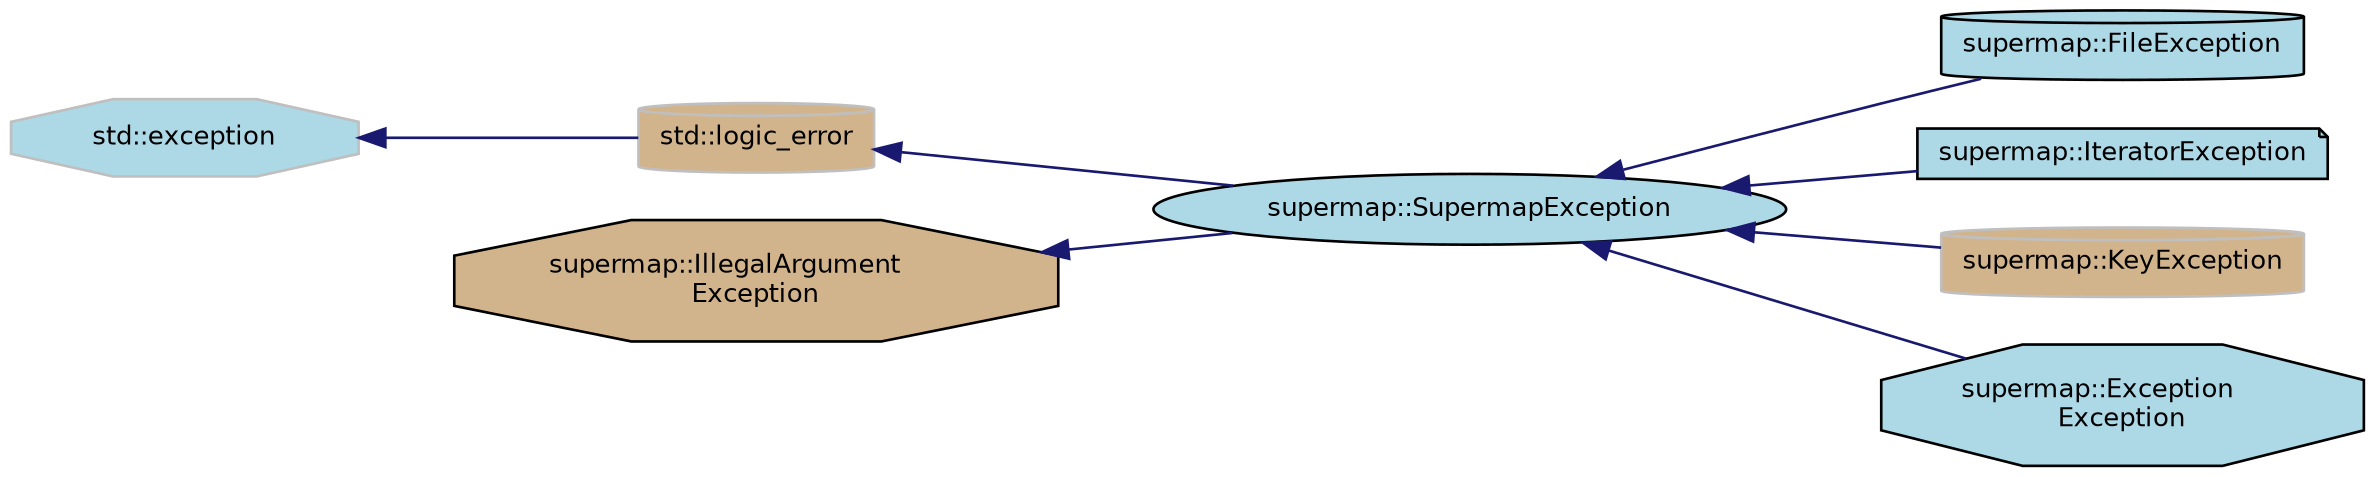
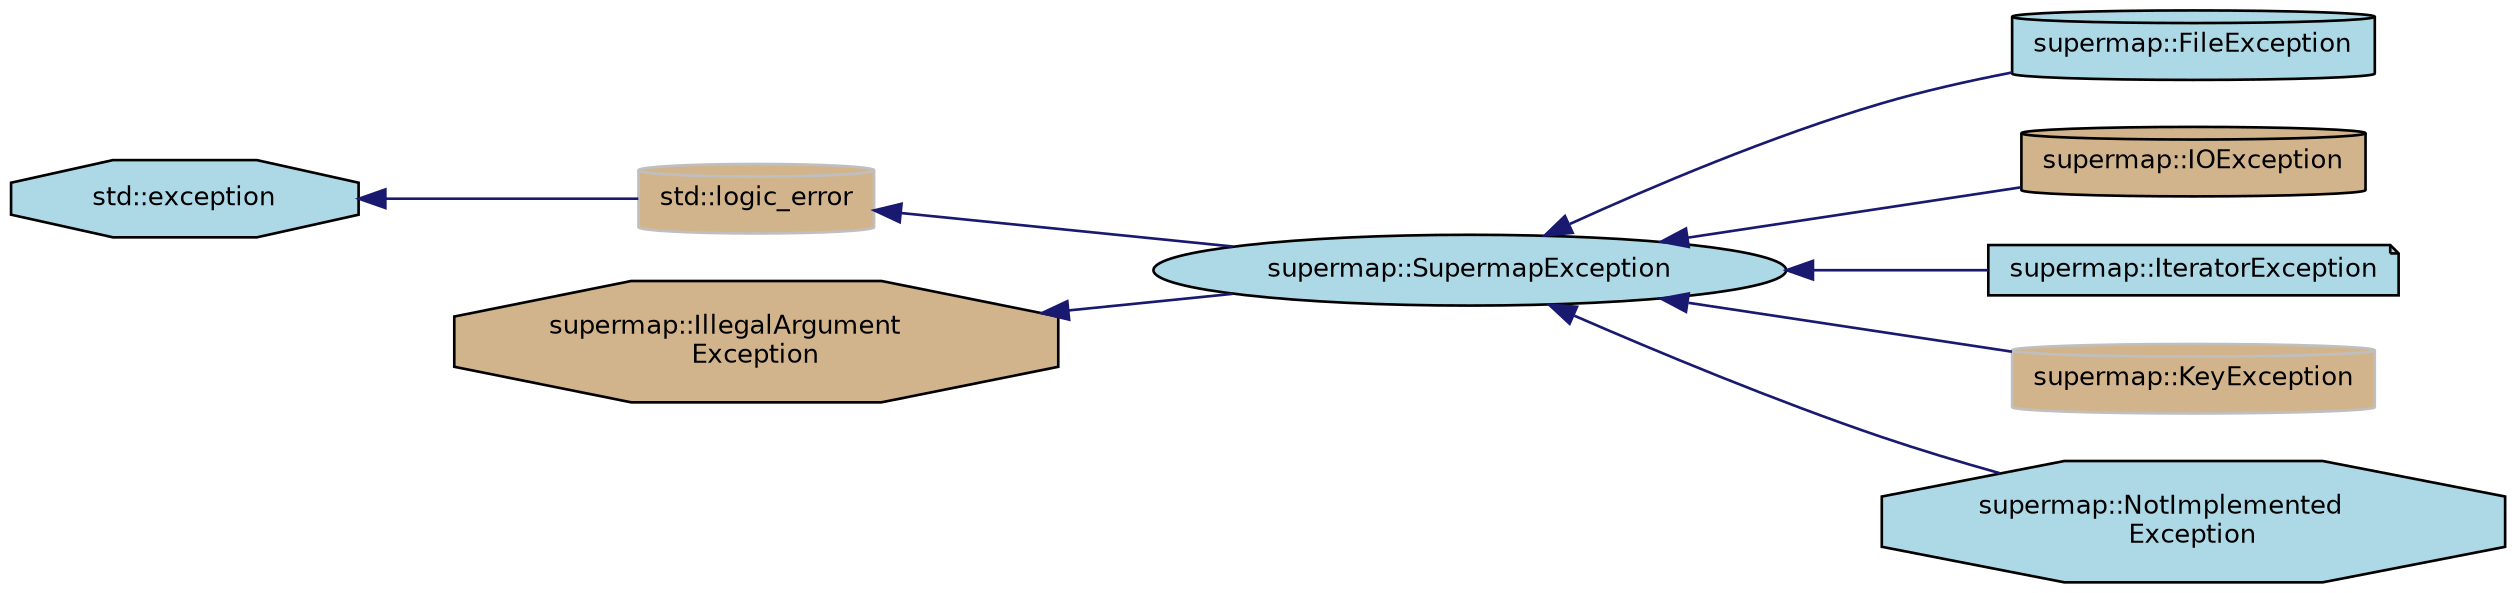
node "std::exception": color grey75 -> black
node "supermap::IOException": added
node "supermap::Exception Exception": label "supermap::Exception Exception" -> "supermap::NotImplemented Exception"
